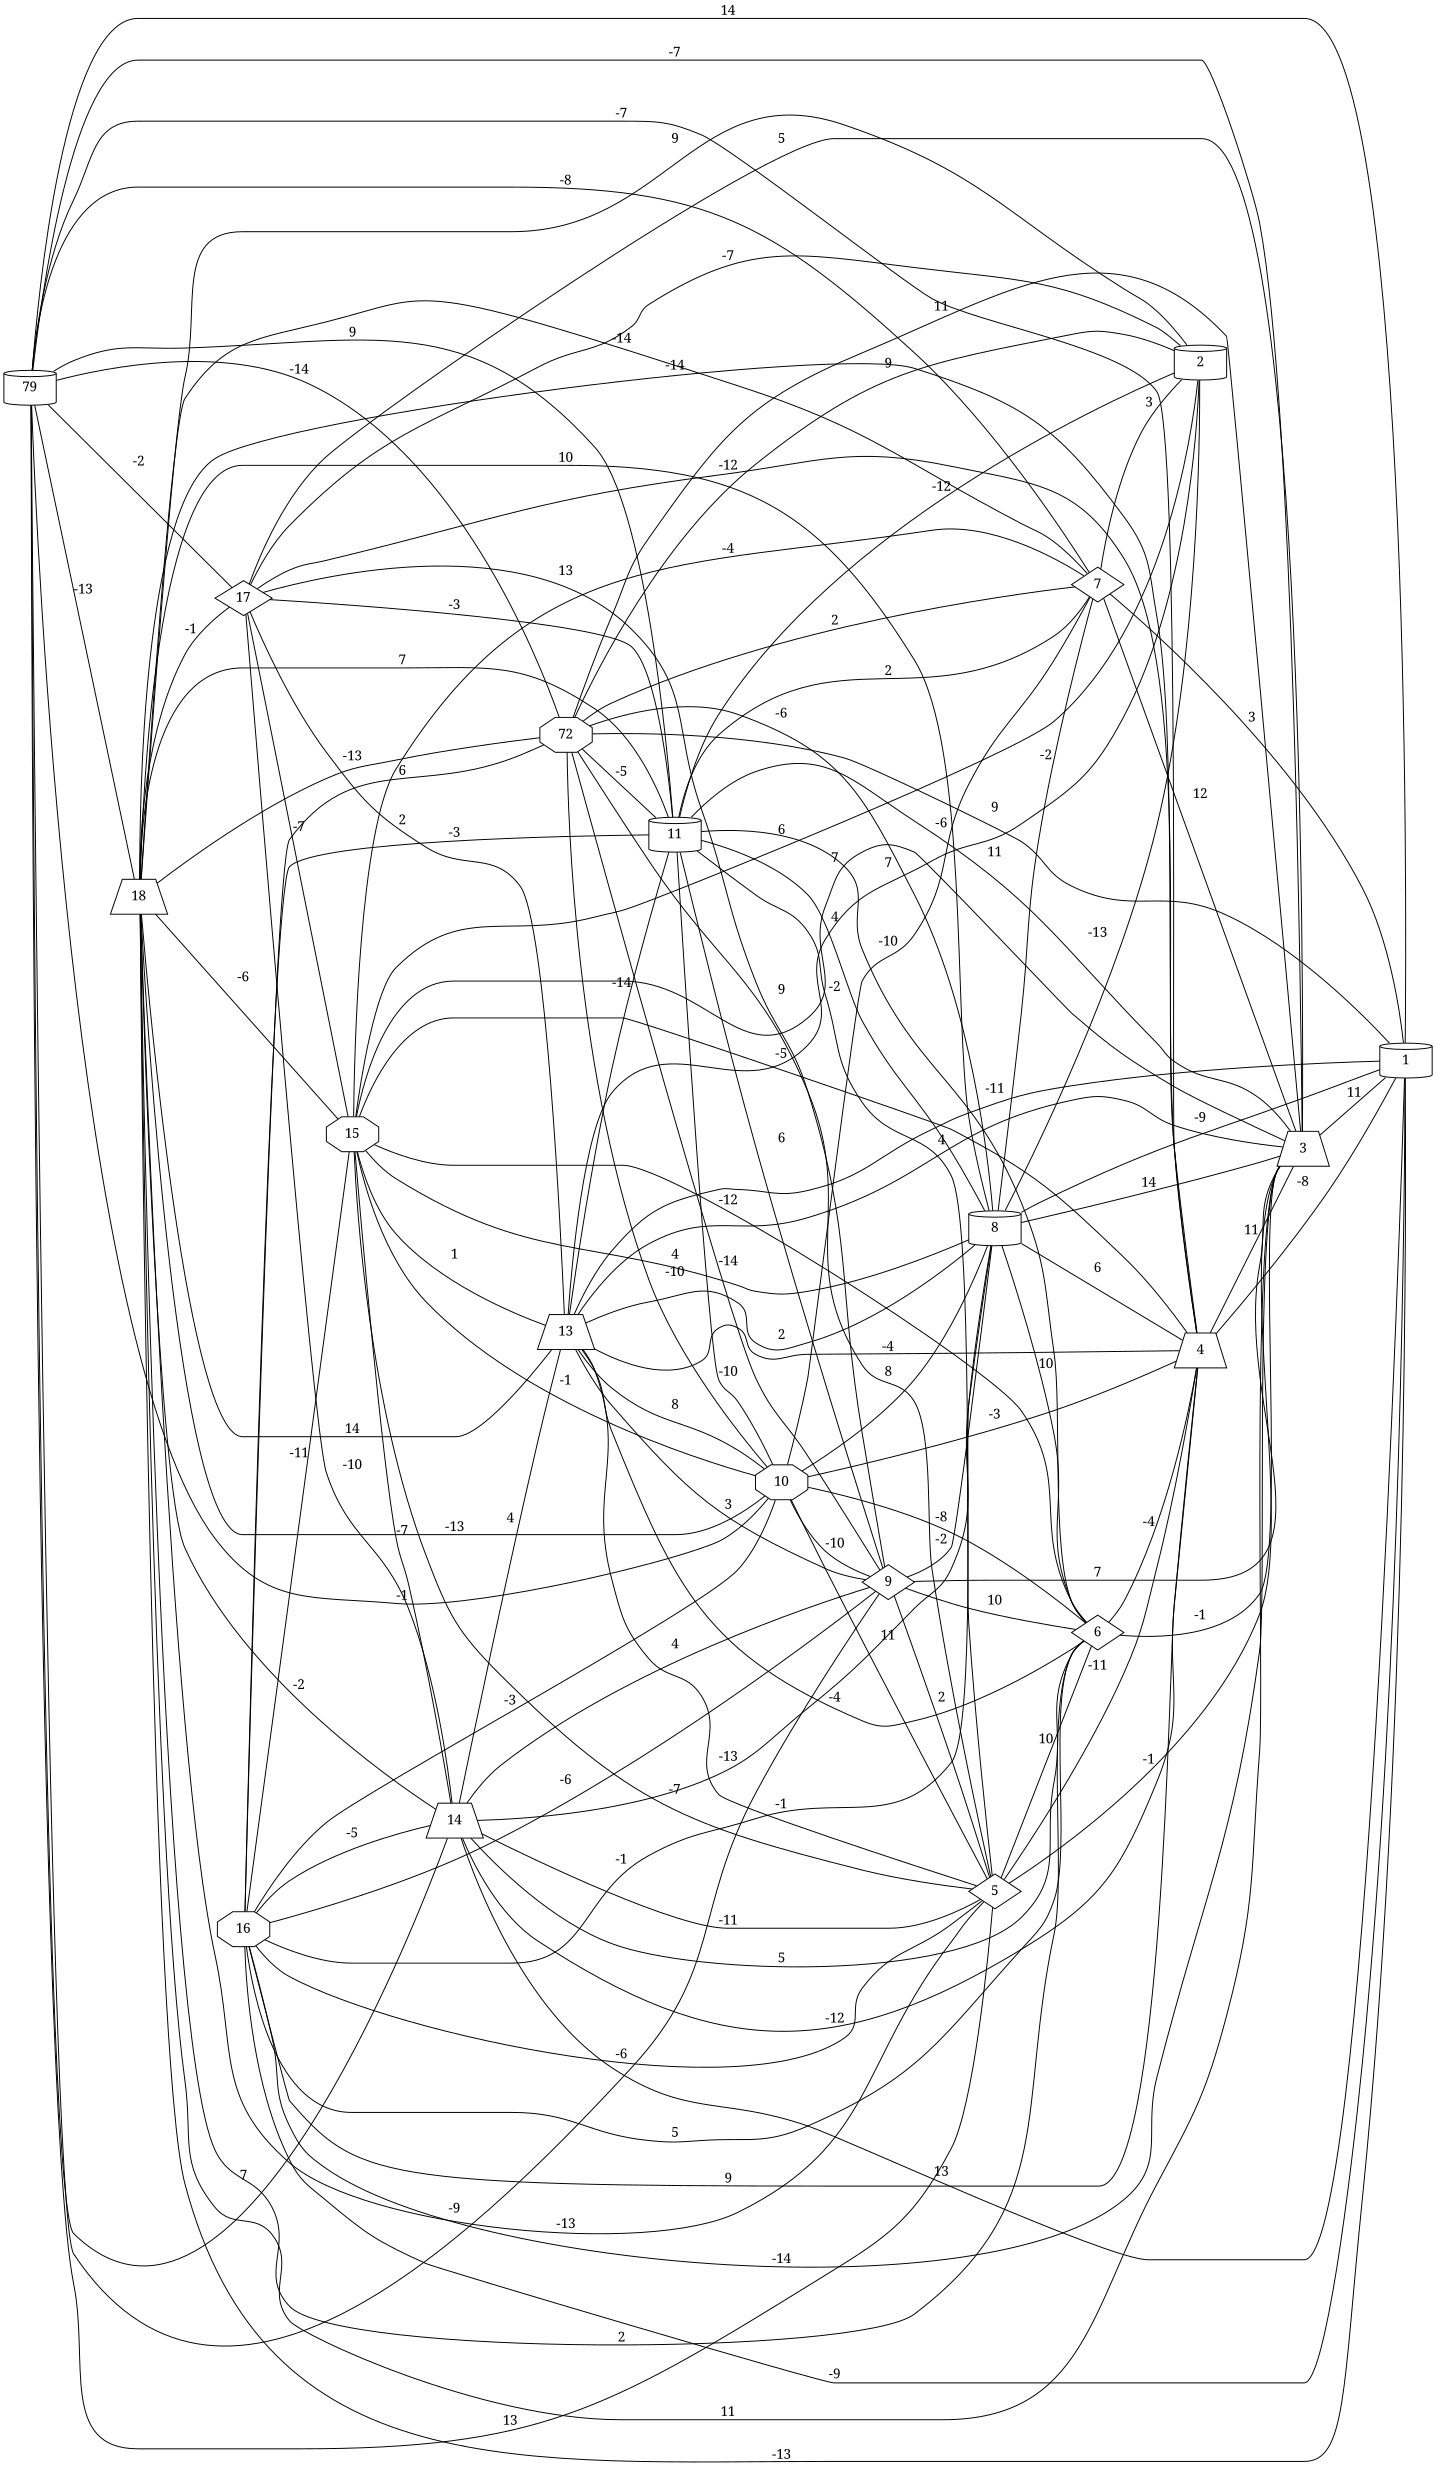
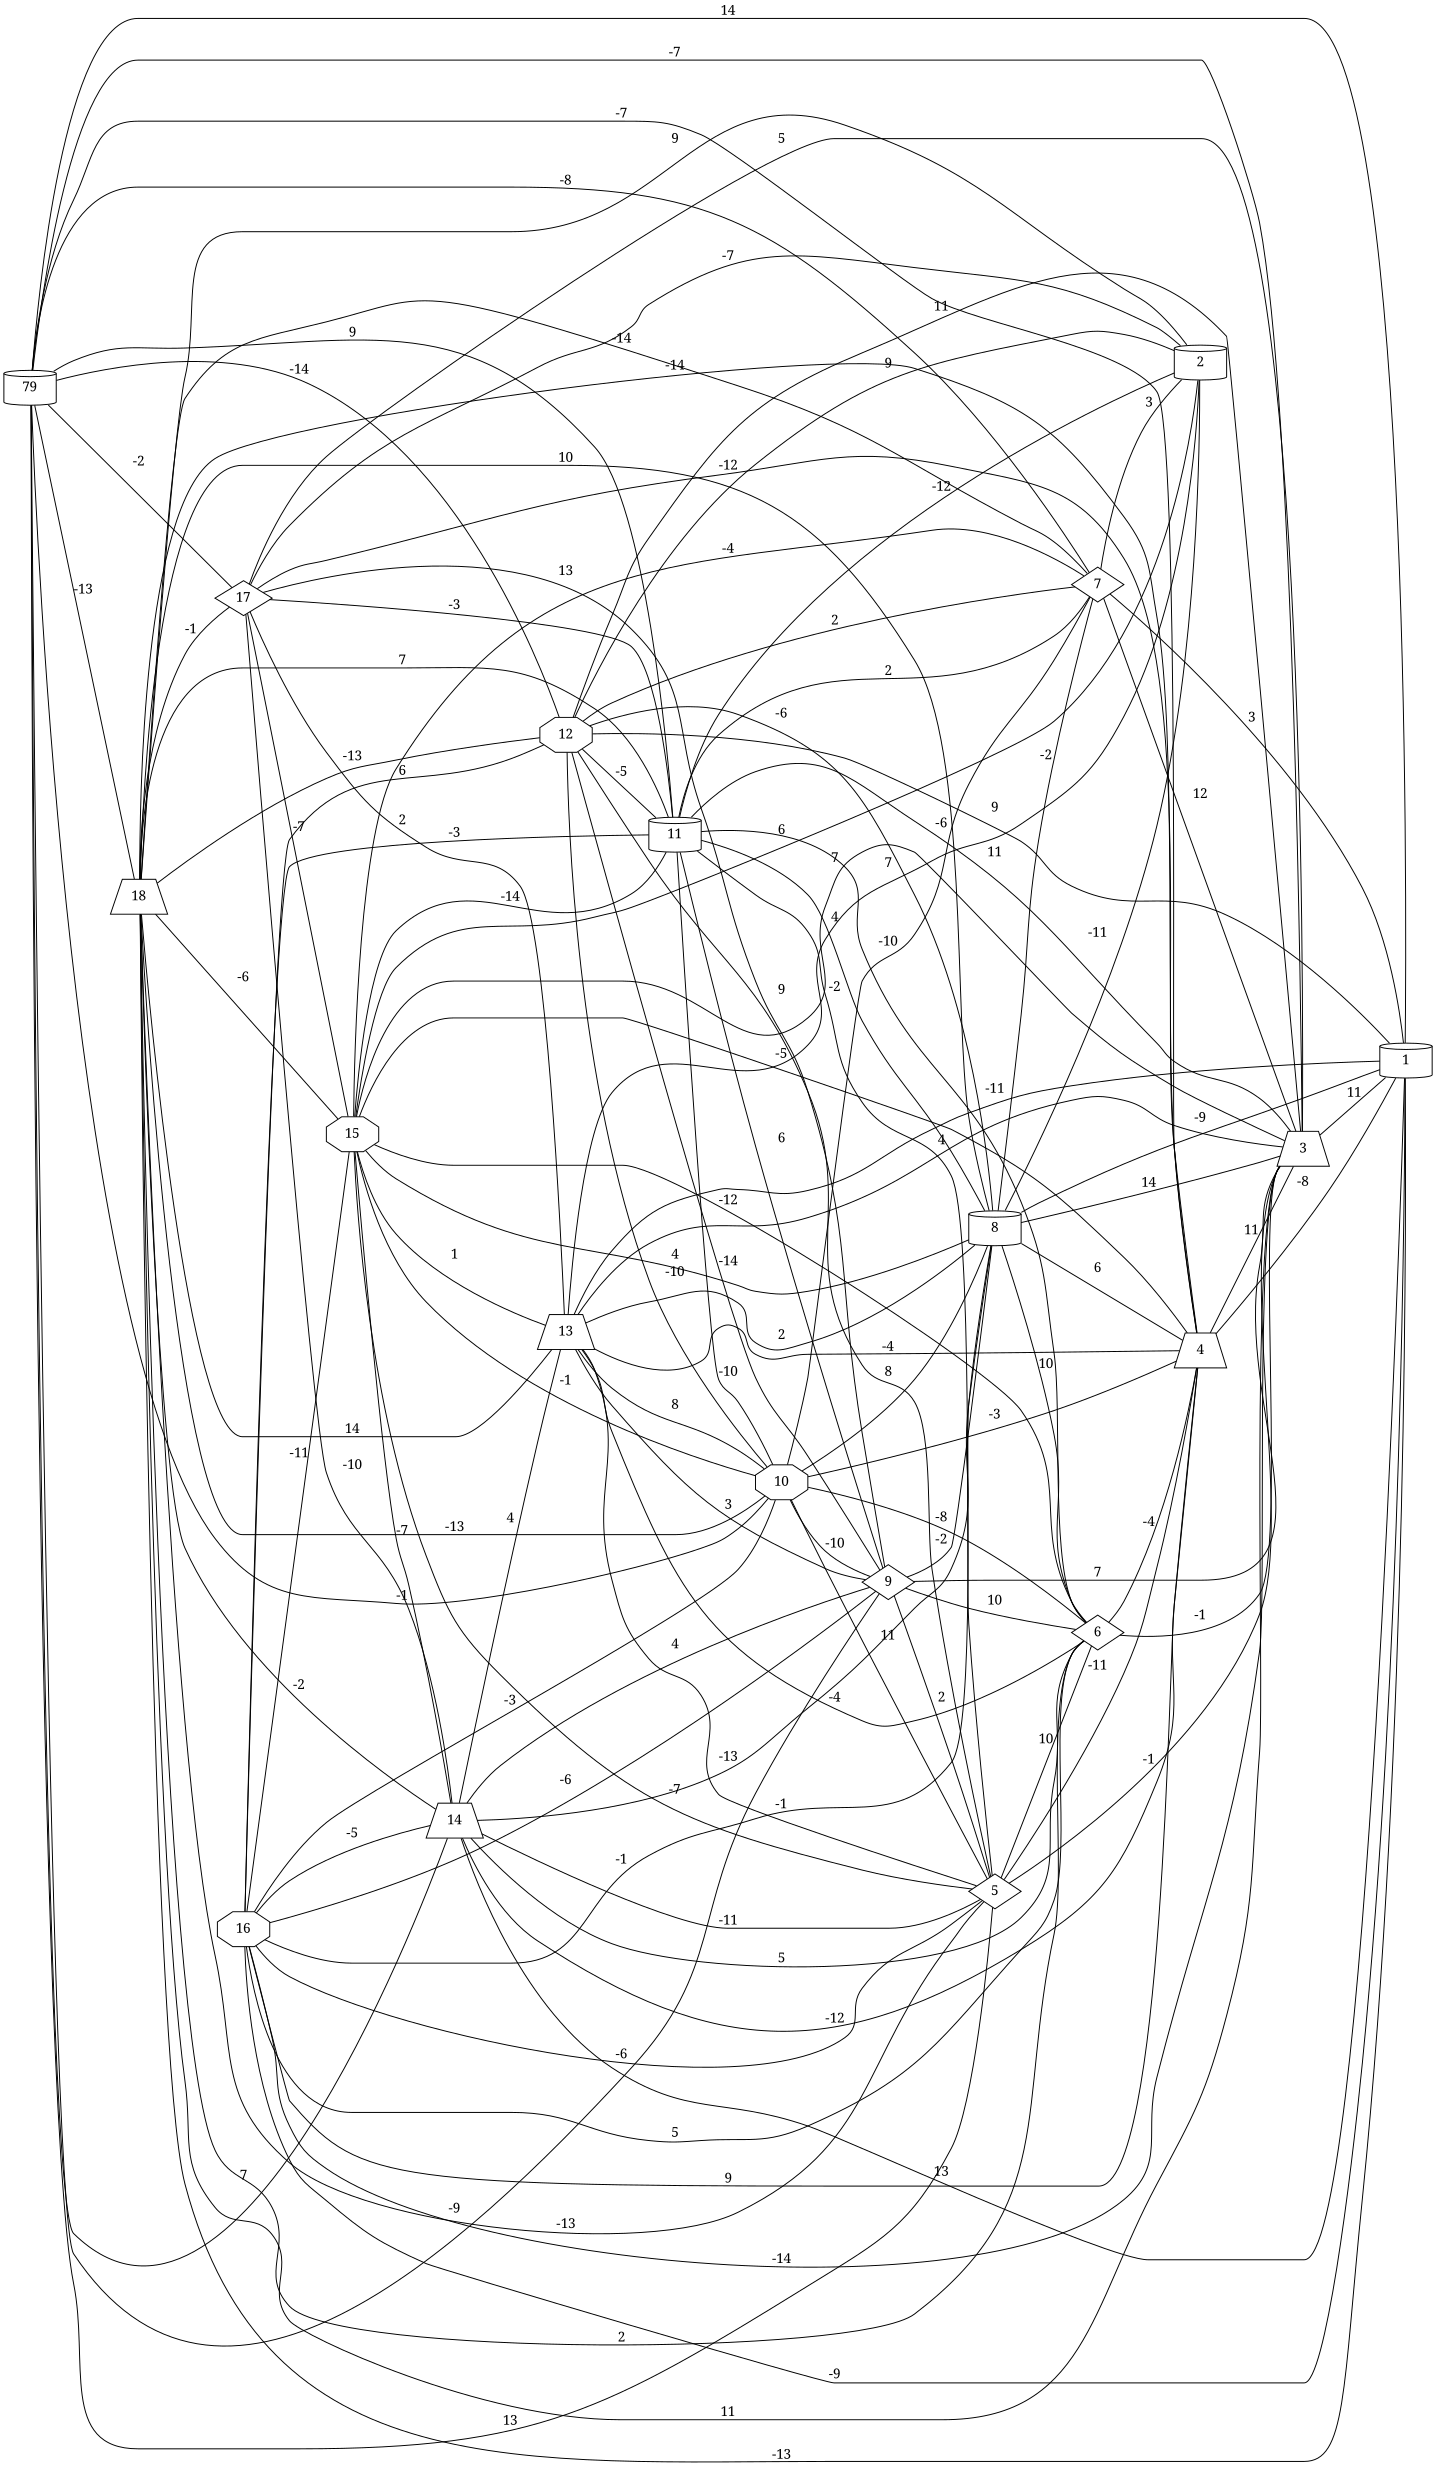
node "72": label "72" -> "12"
edge "2" -- "8": label "-13" -> "-11"
edge "11" -- "13": now "11" -- "15"
